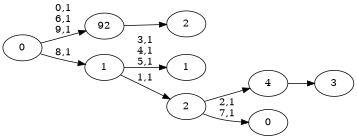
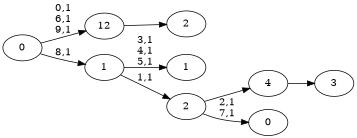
node "92": label "92" -> "12"
